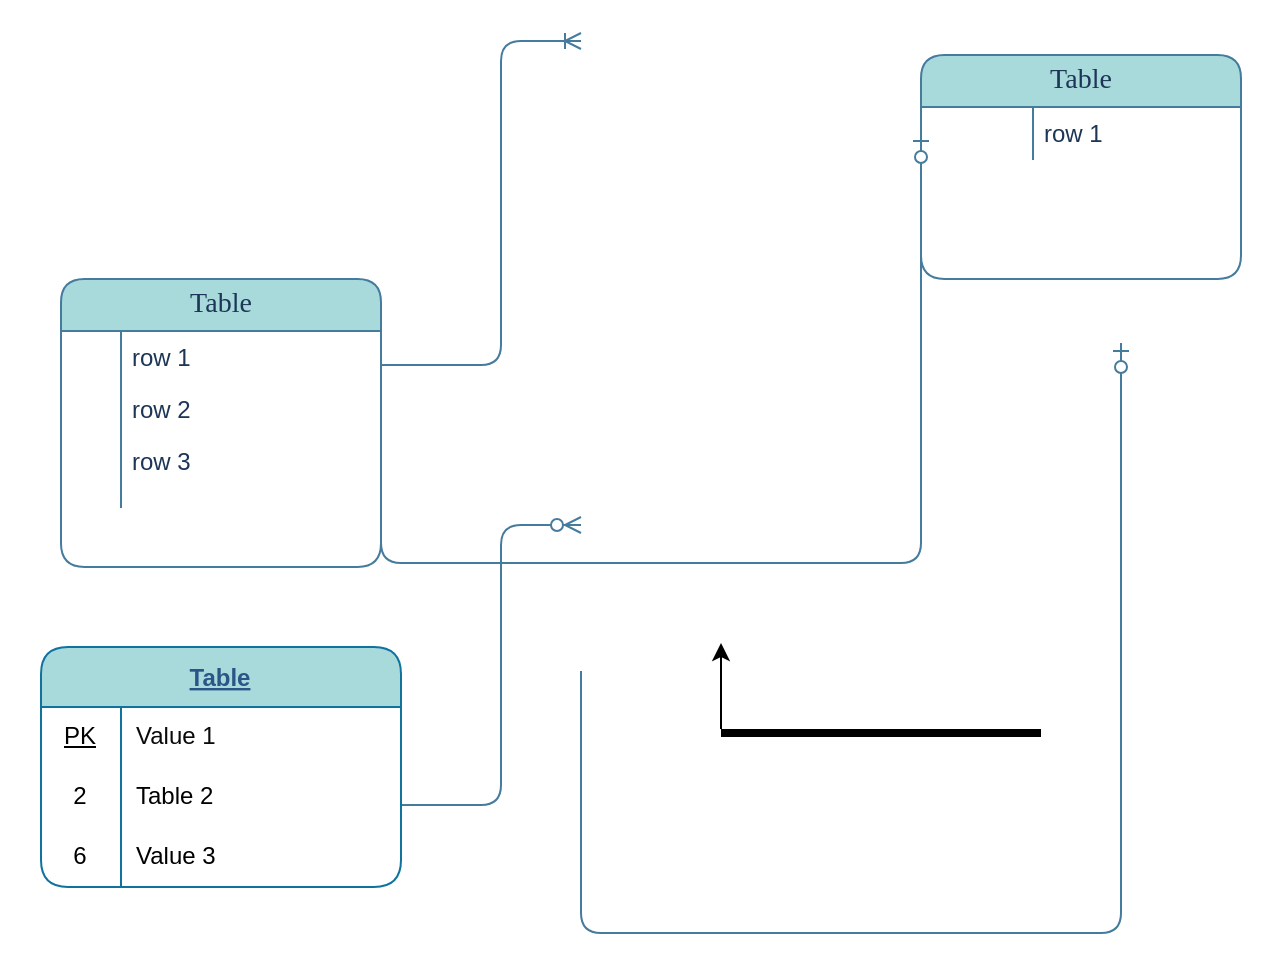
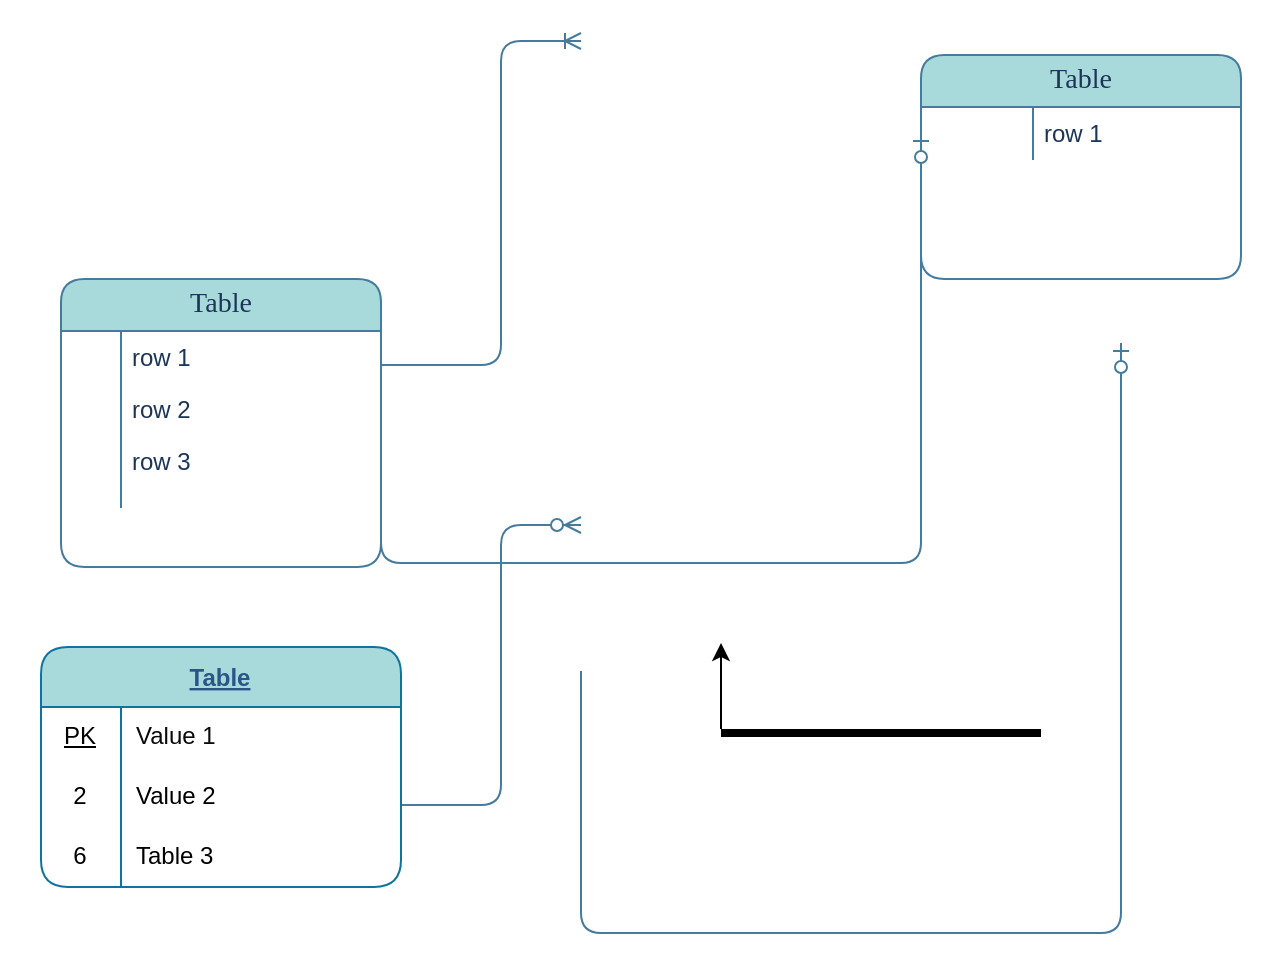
node "Table 2": label "Table 2" -> "Value 2"
node "Value 3": label "Value 3" -> "Table 3"
